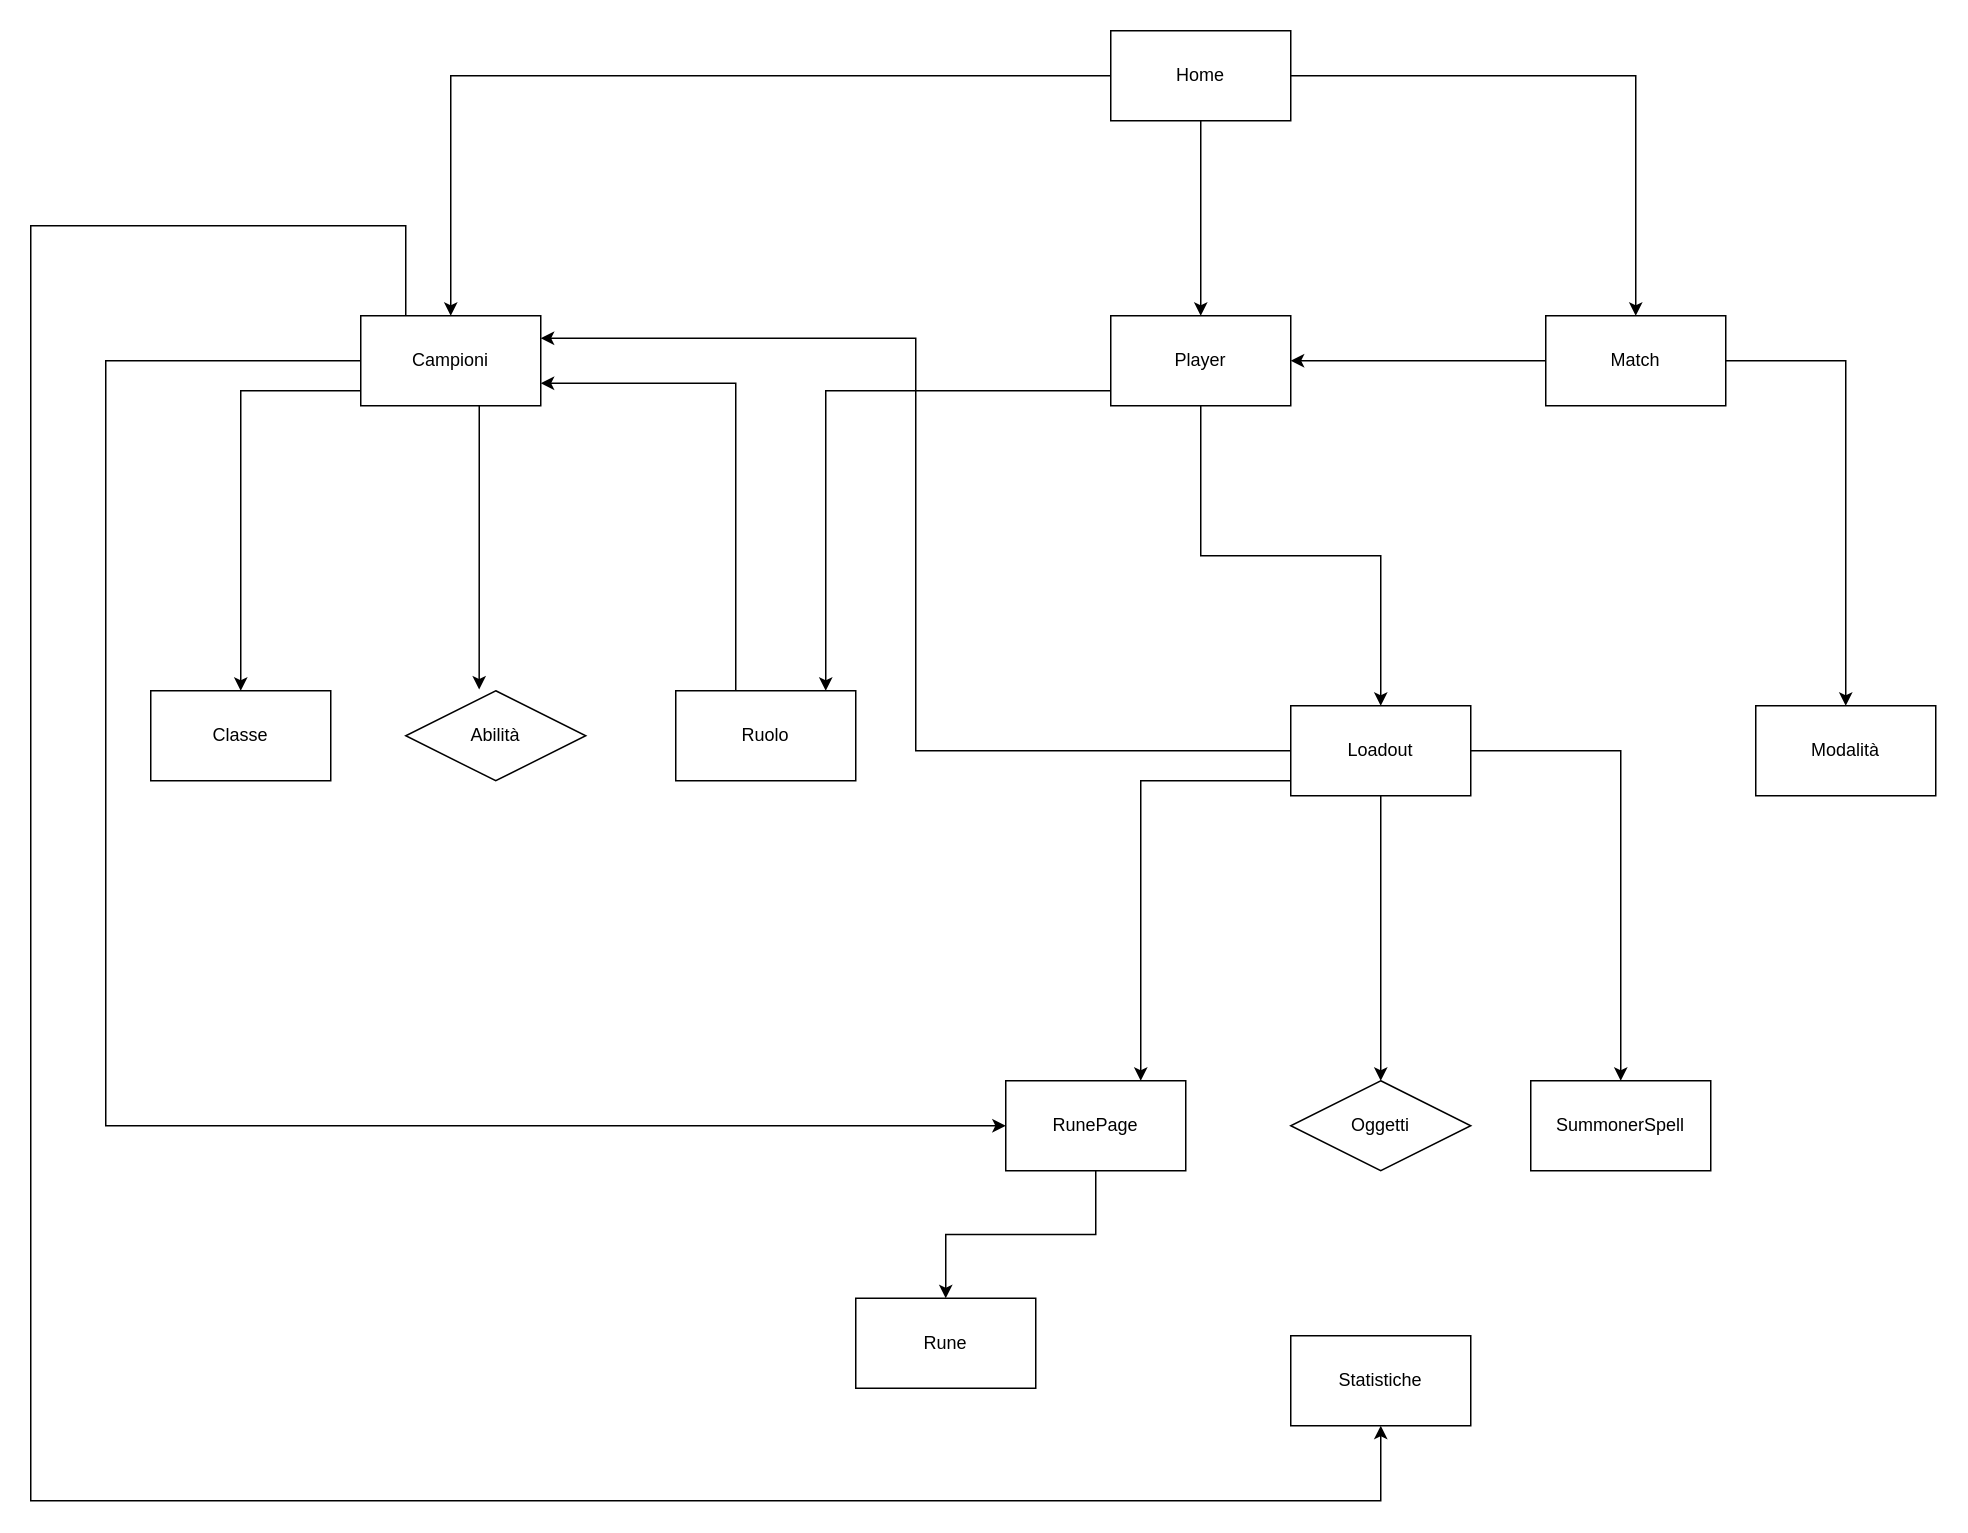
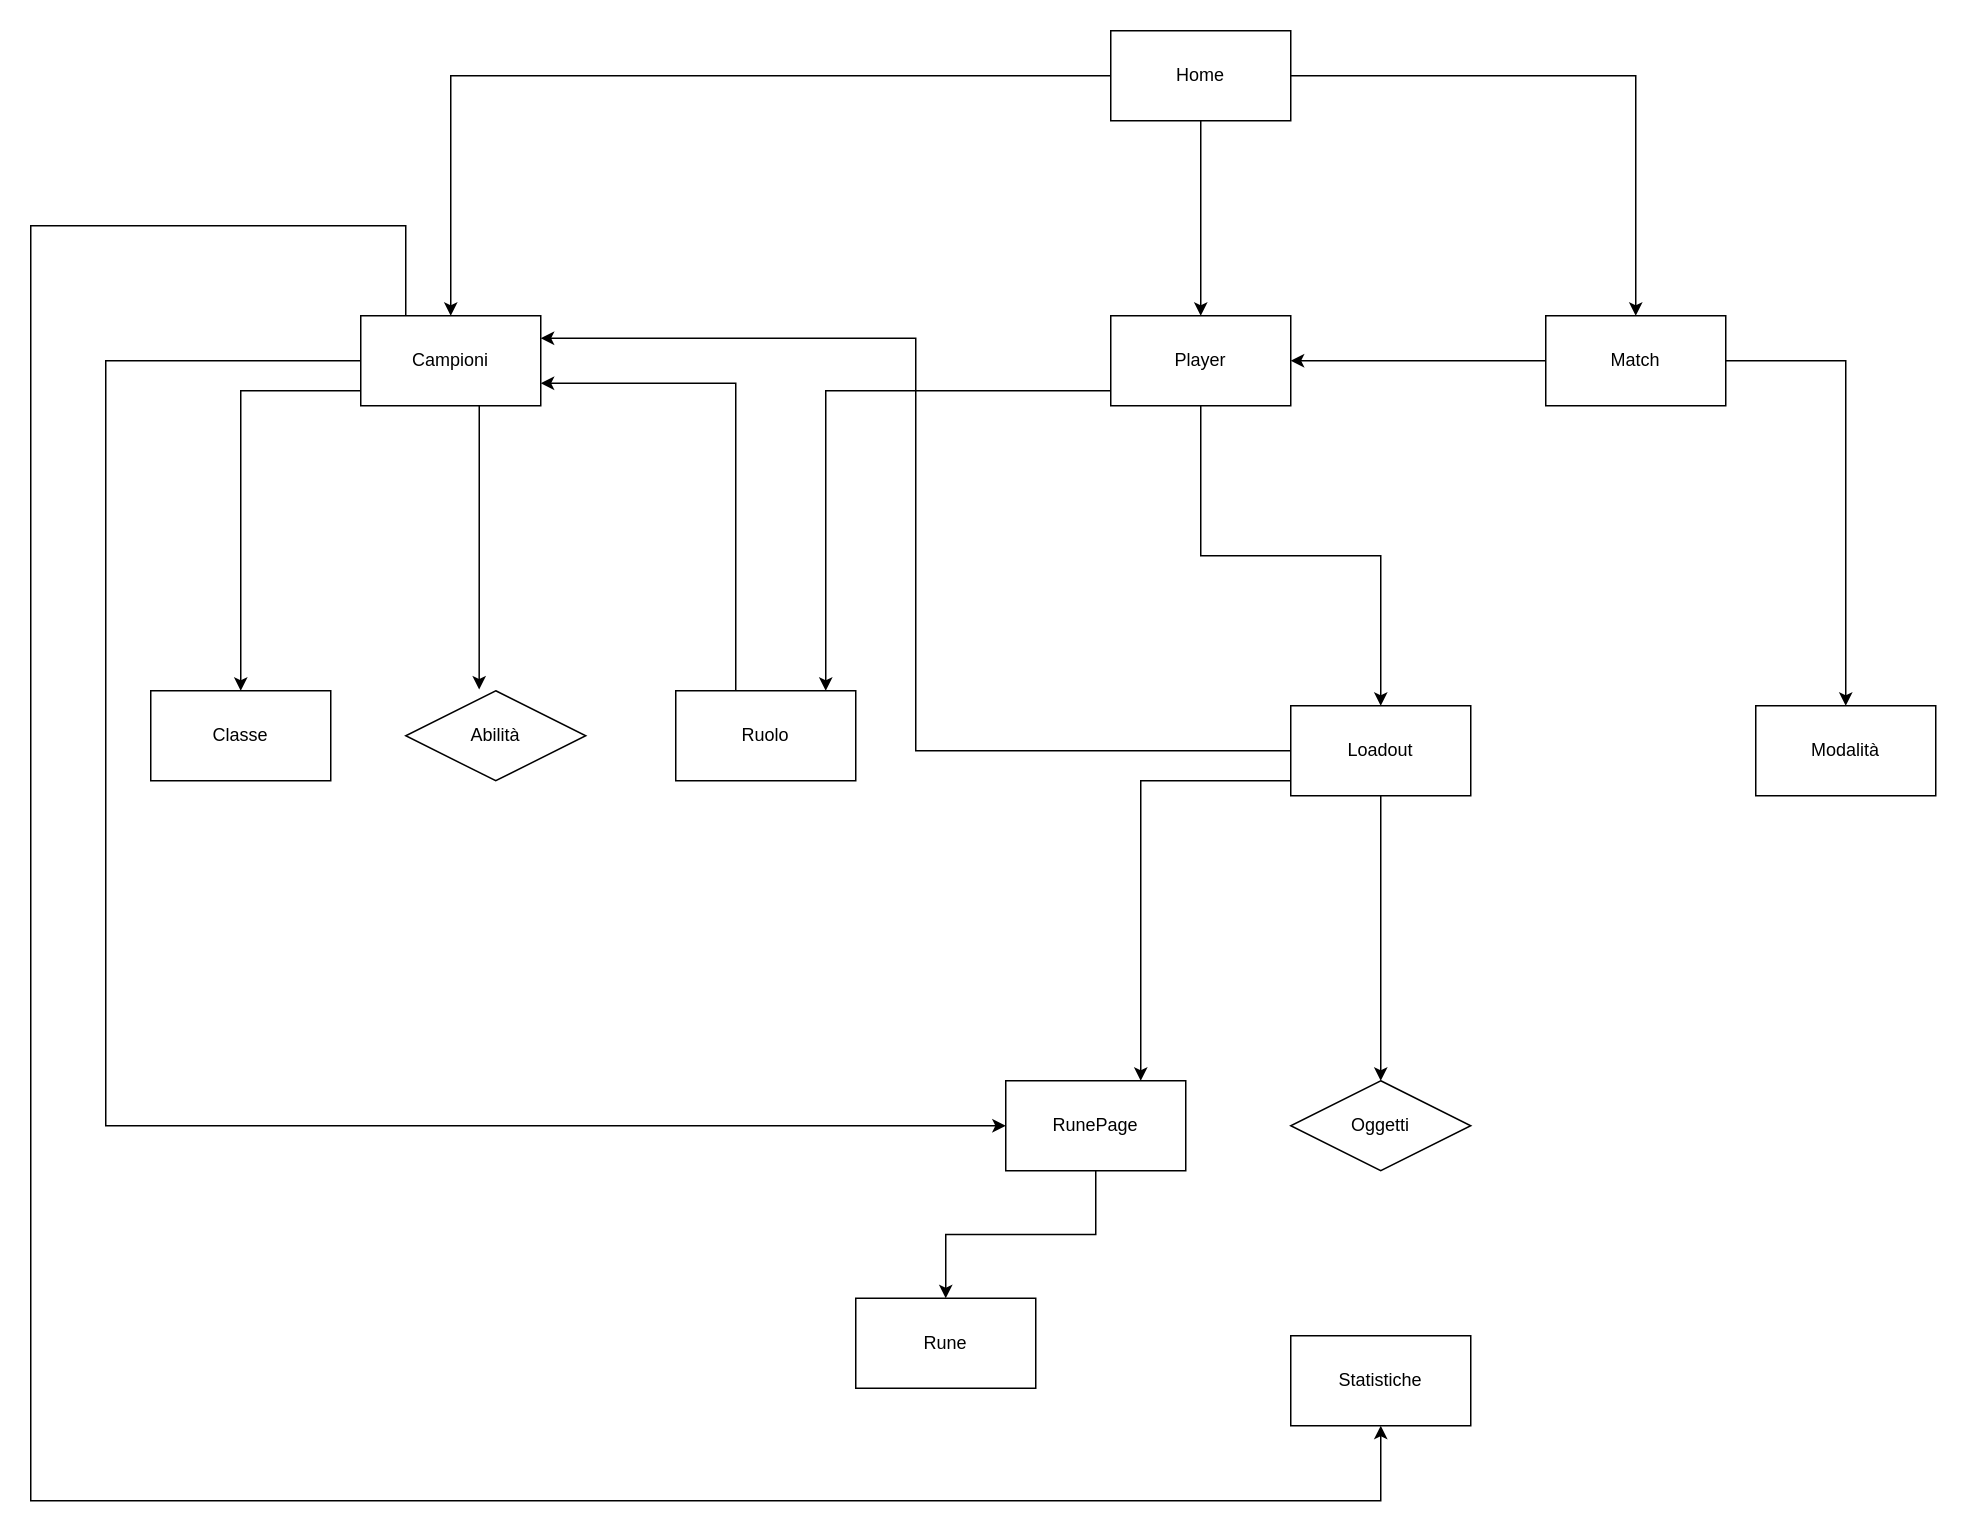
edge "Loadout" -> "SummonerSpell": removed
node "SummonerSpell": removed
